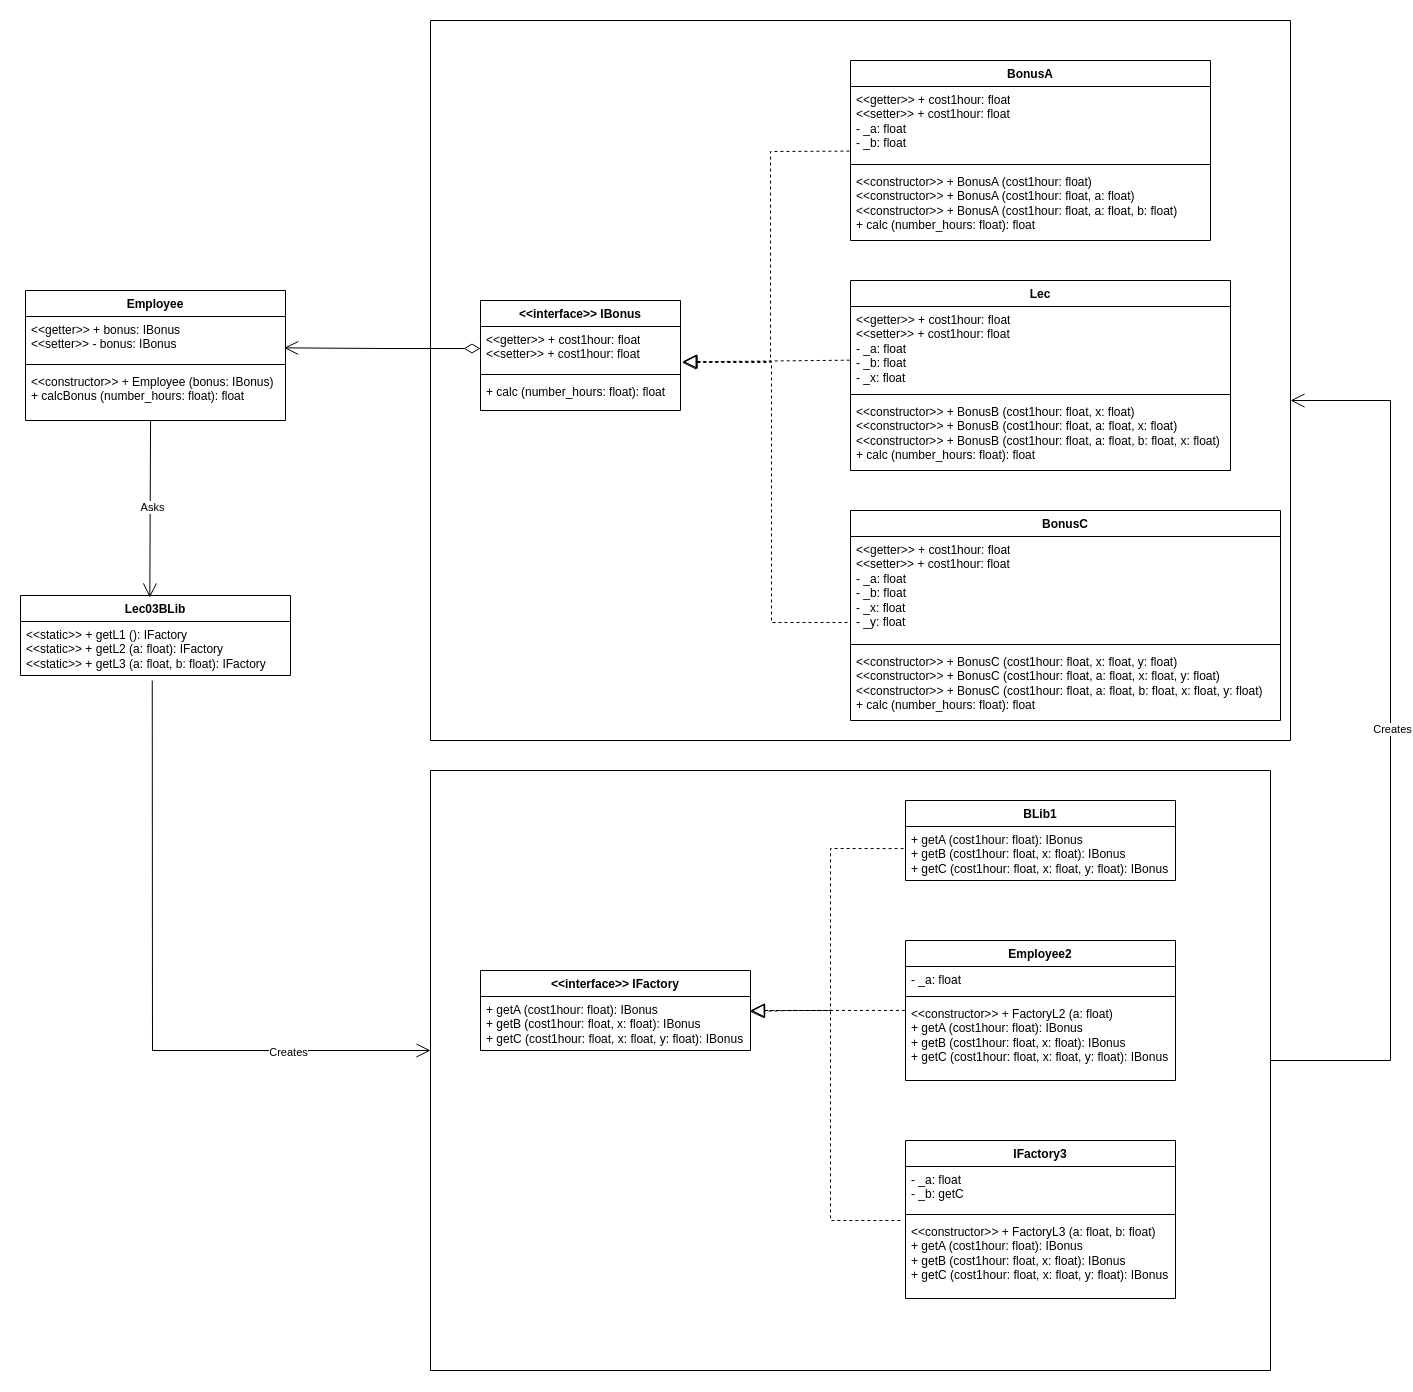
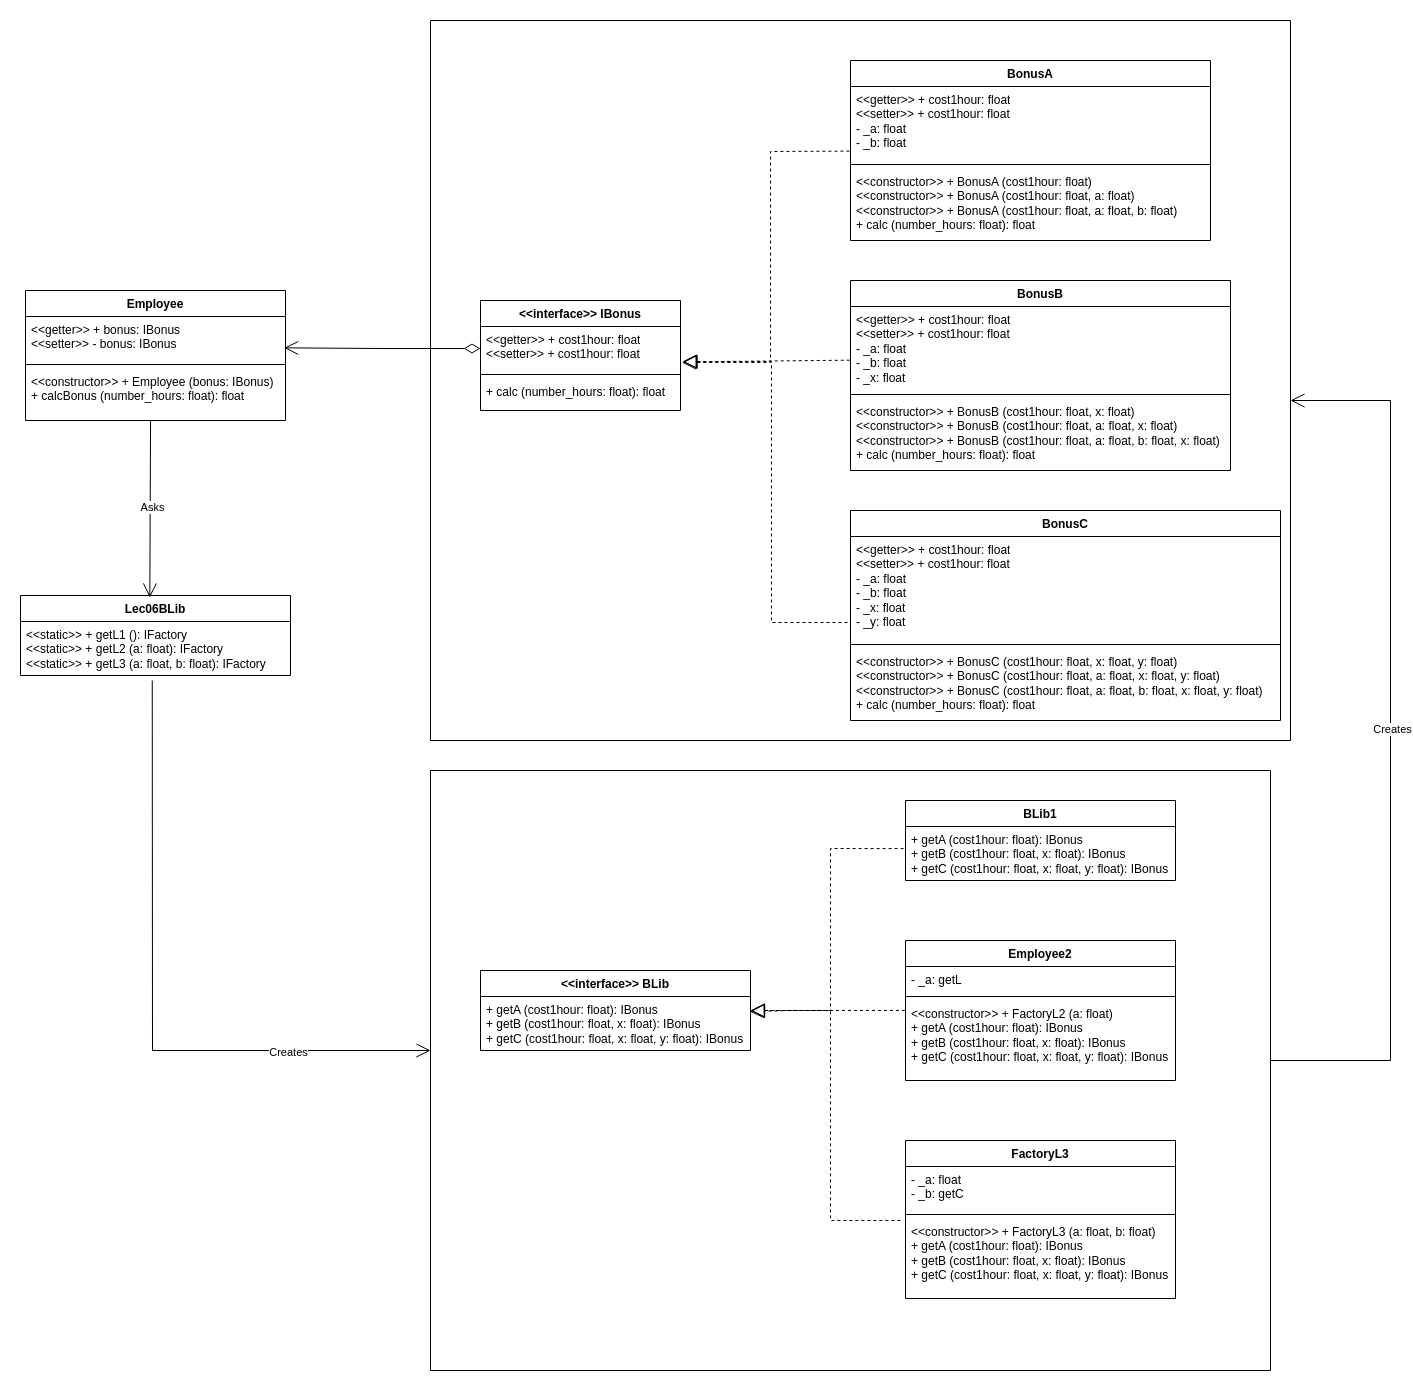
node "Lec": label "Lec" -> "BonusB"
node "Lec03BLib": label "Lec03BLib" -> "Lec06BLib"
node "- _a: float": label "- _a: float" -> "- _a: getL"
node "<<interface>> IFactory": label "<<interface>> IFactory" -> "<<interface>> BLib"
node "IFactory3": label "IFactory3" -> "FactoryL3"
